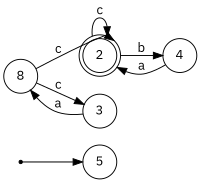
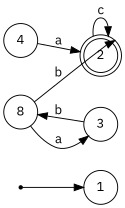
edge "8" -> "2": label "c" -> "b"
edge "2" -> "4": removed, label "b"
edge "8" -> "3": label "c" -> "a"
edge "3" -> "8": label "a" -> "b"
node "5": label "5" -> "1"
